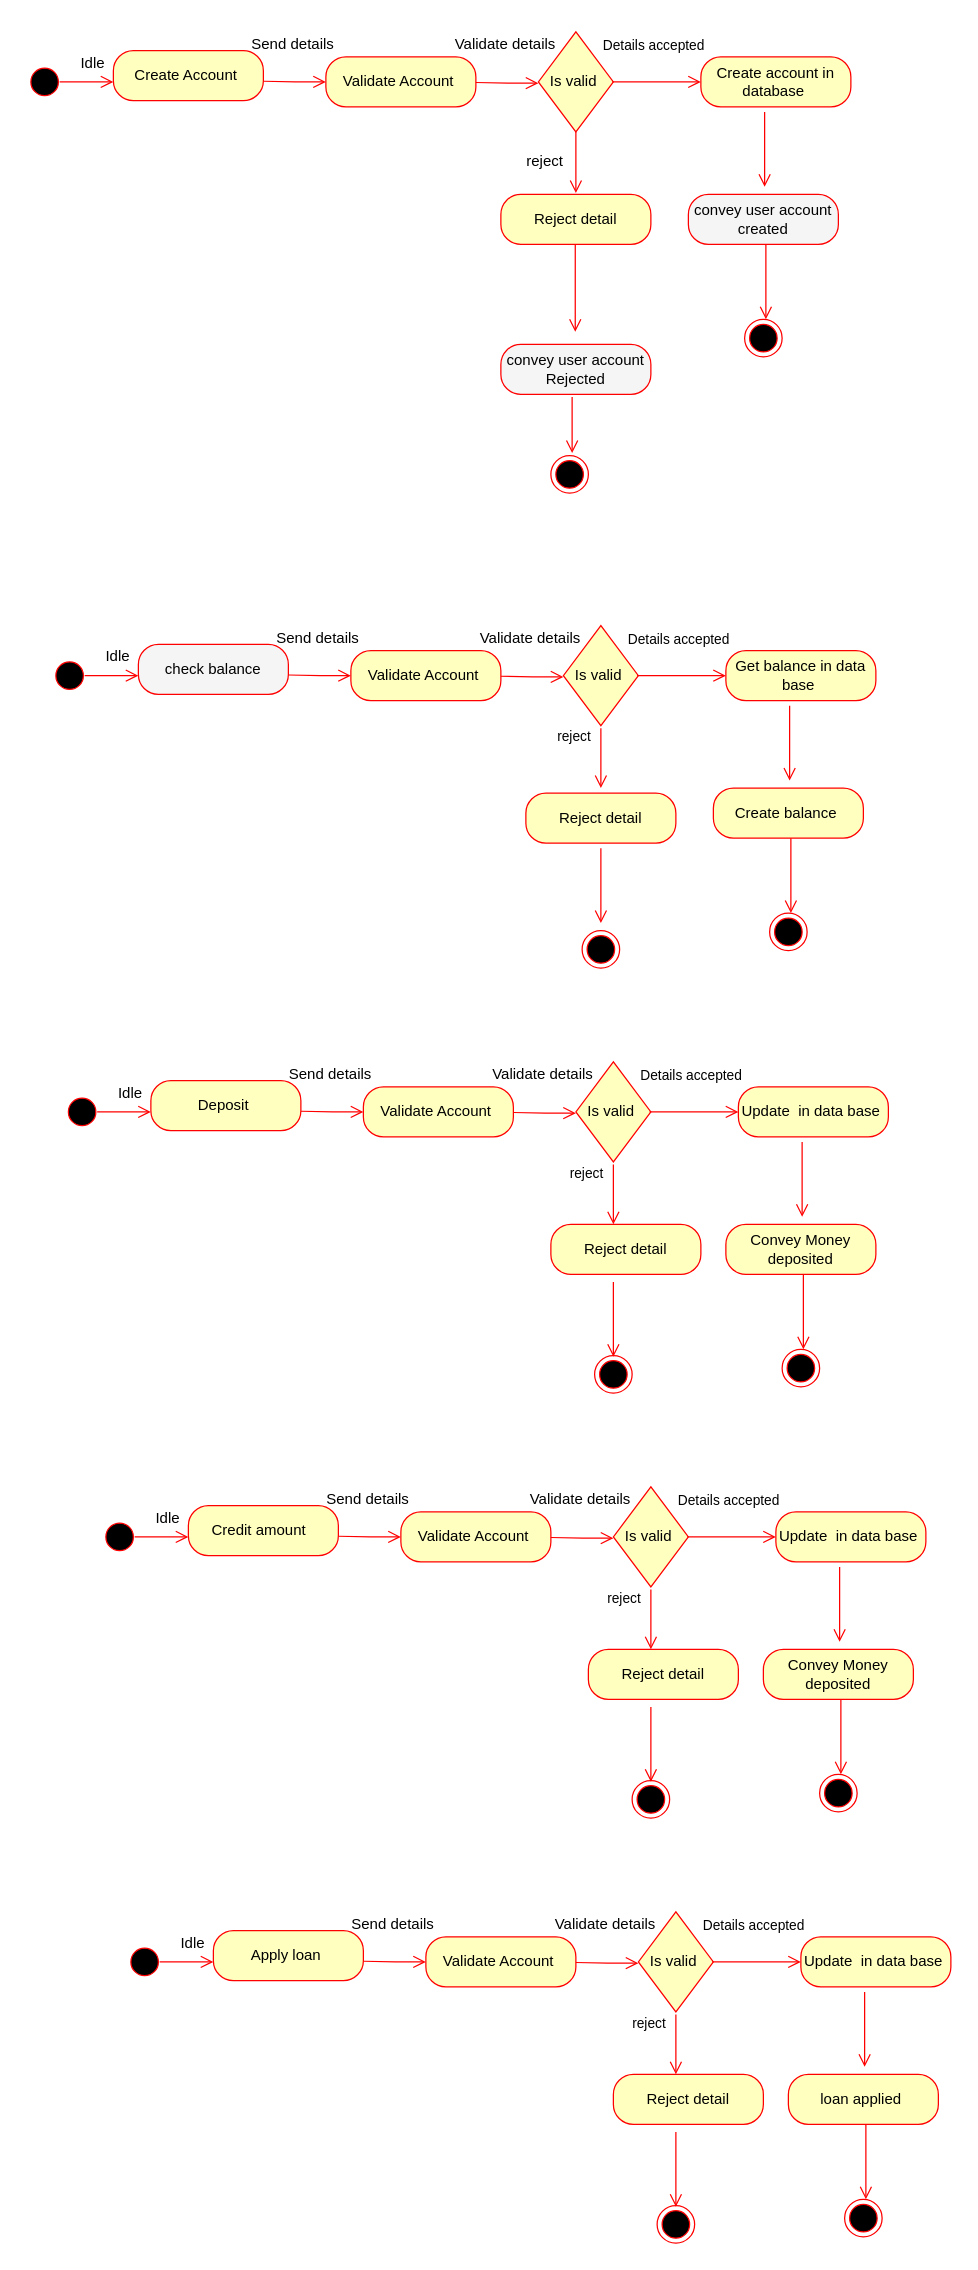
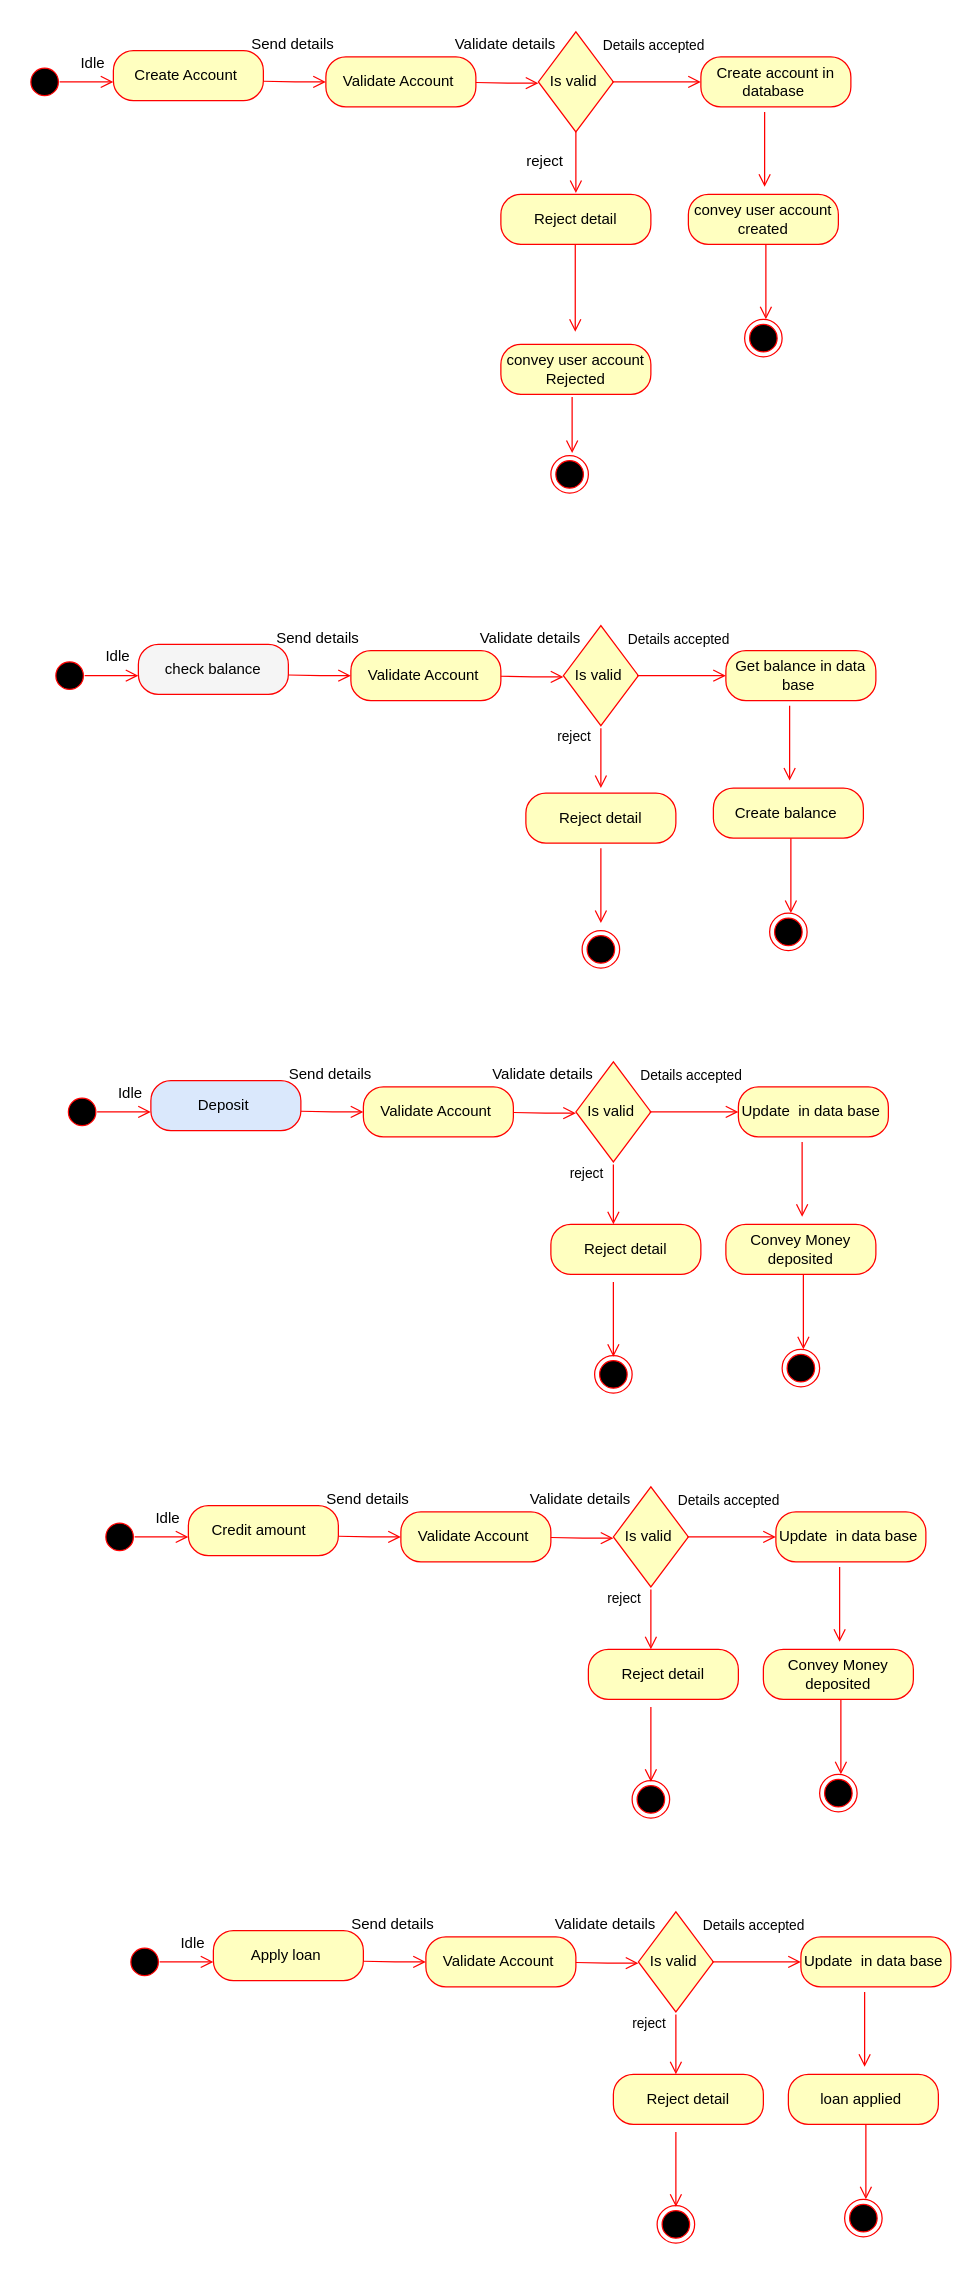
node "convey user account created": fillcolor #f5f5f5 -> #ffffc0
node "convey user account Rejected": fillcolor #f5f5f5 -> #ffffc0
node "Deposit": fillcolor #ffffc0 -> #dae8fc
